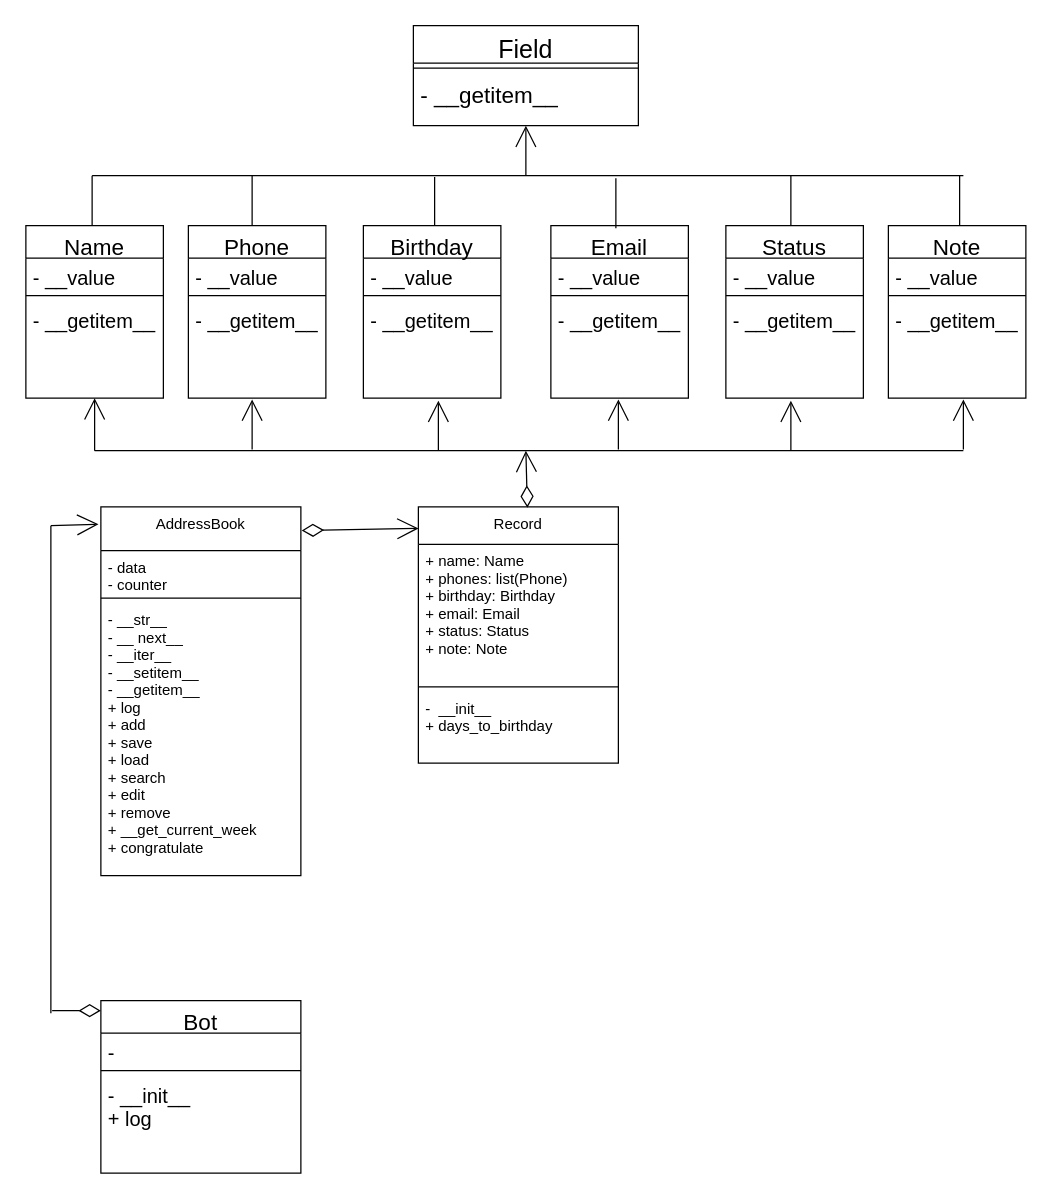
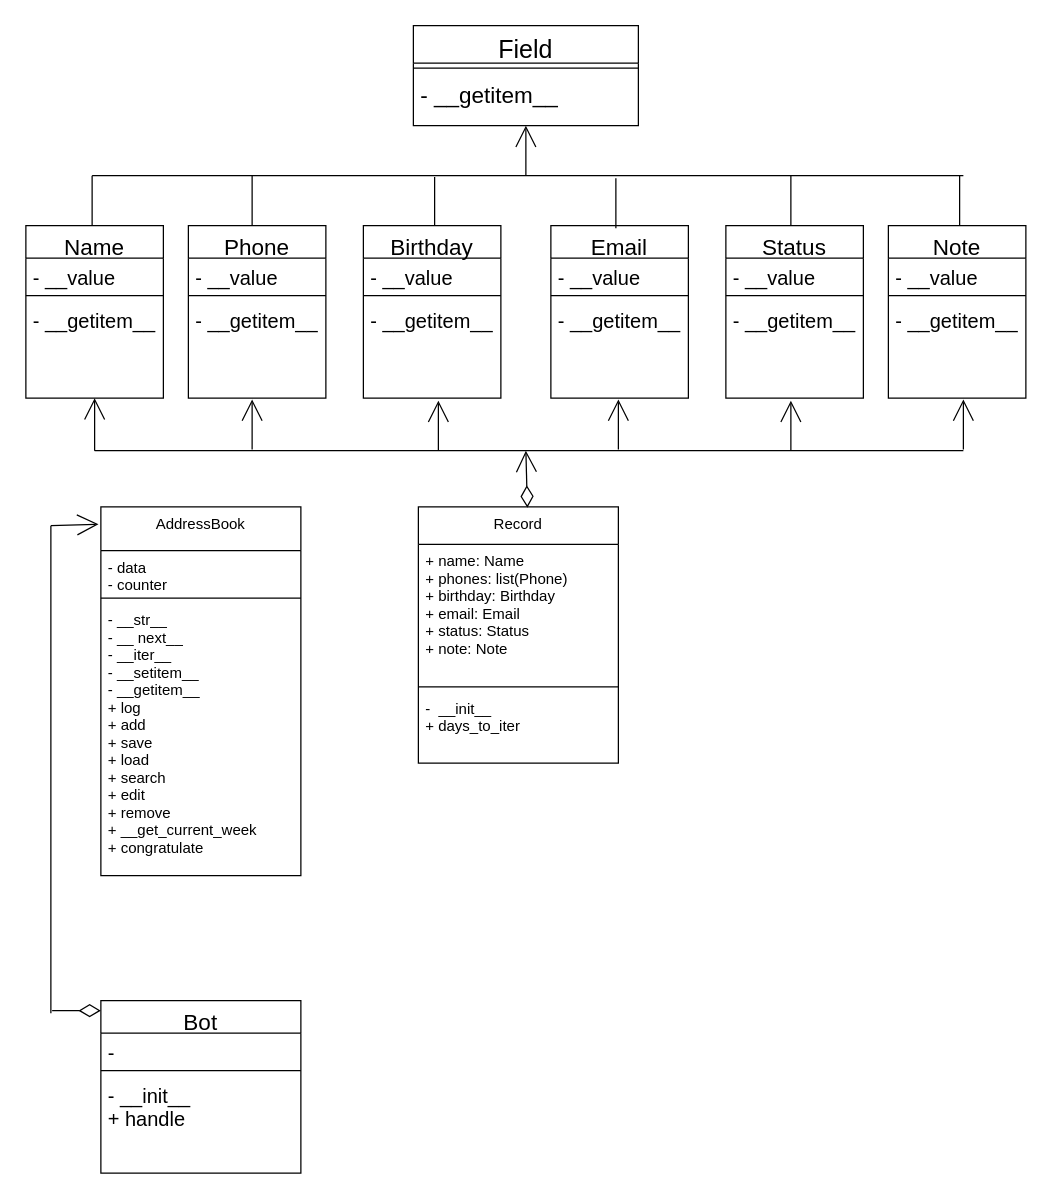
edge "Record" -- "AddressBook": removed
node "- __init__ + days_to_birthday": label "- __init__ + days_to_birthday" -> "- __init__ + days_to_iter"
node "- __init__ + log": label "- __init__ + log" -> "- __init__ + handle"
